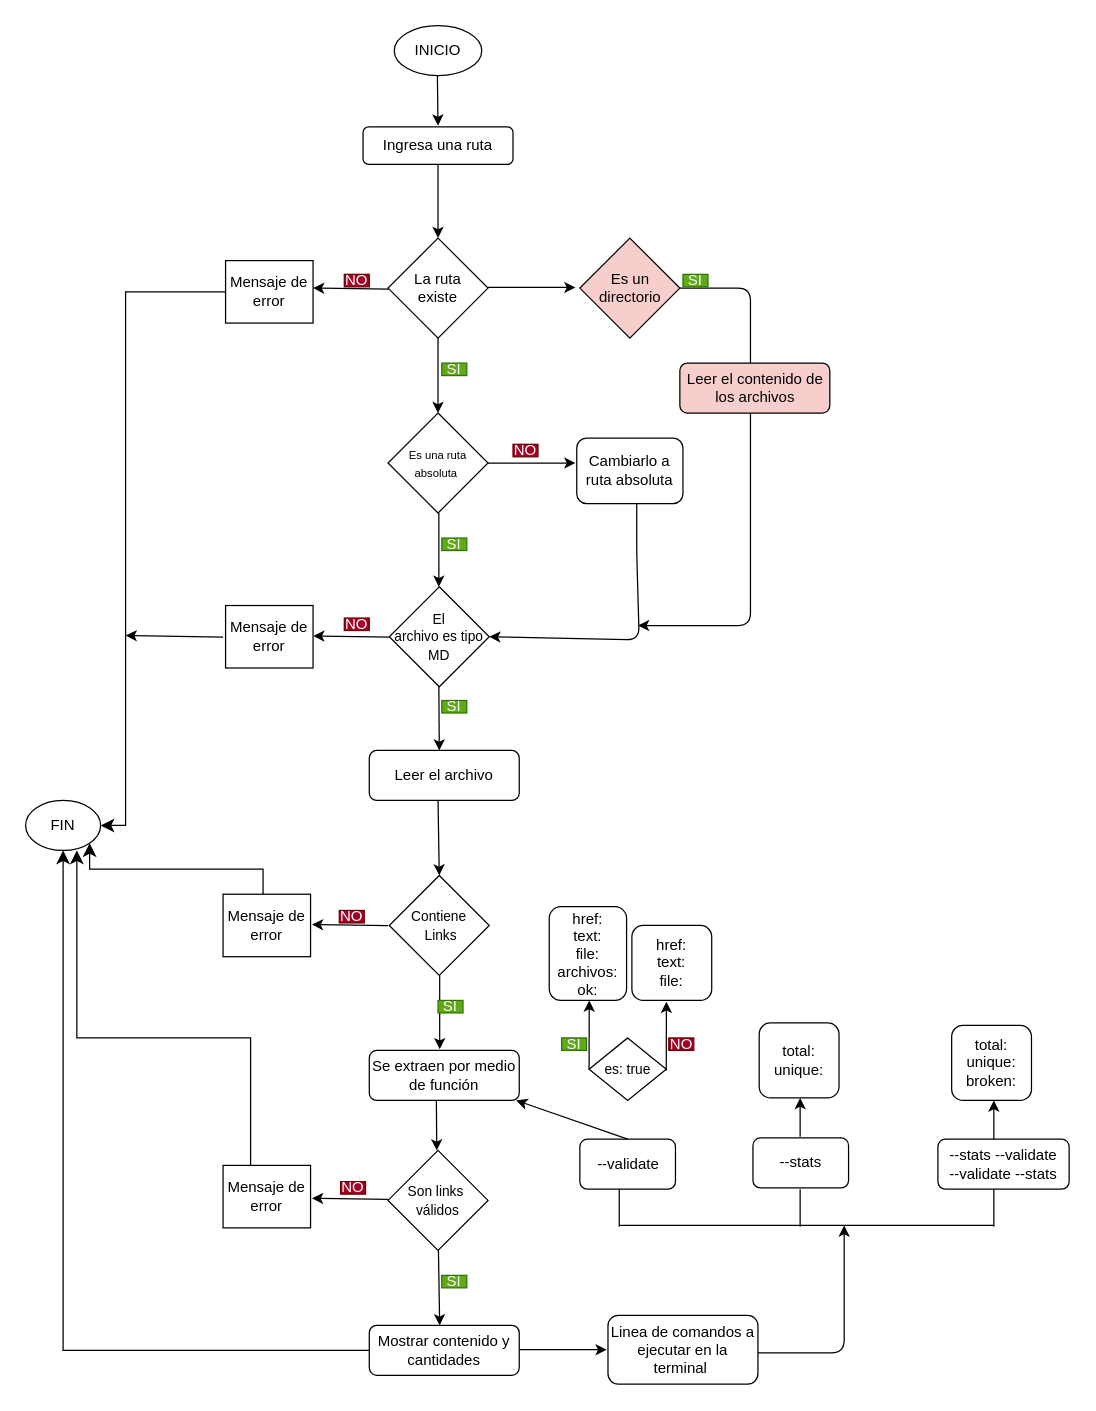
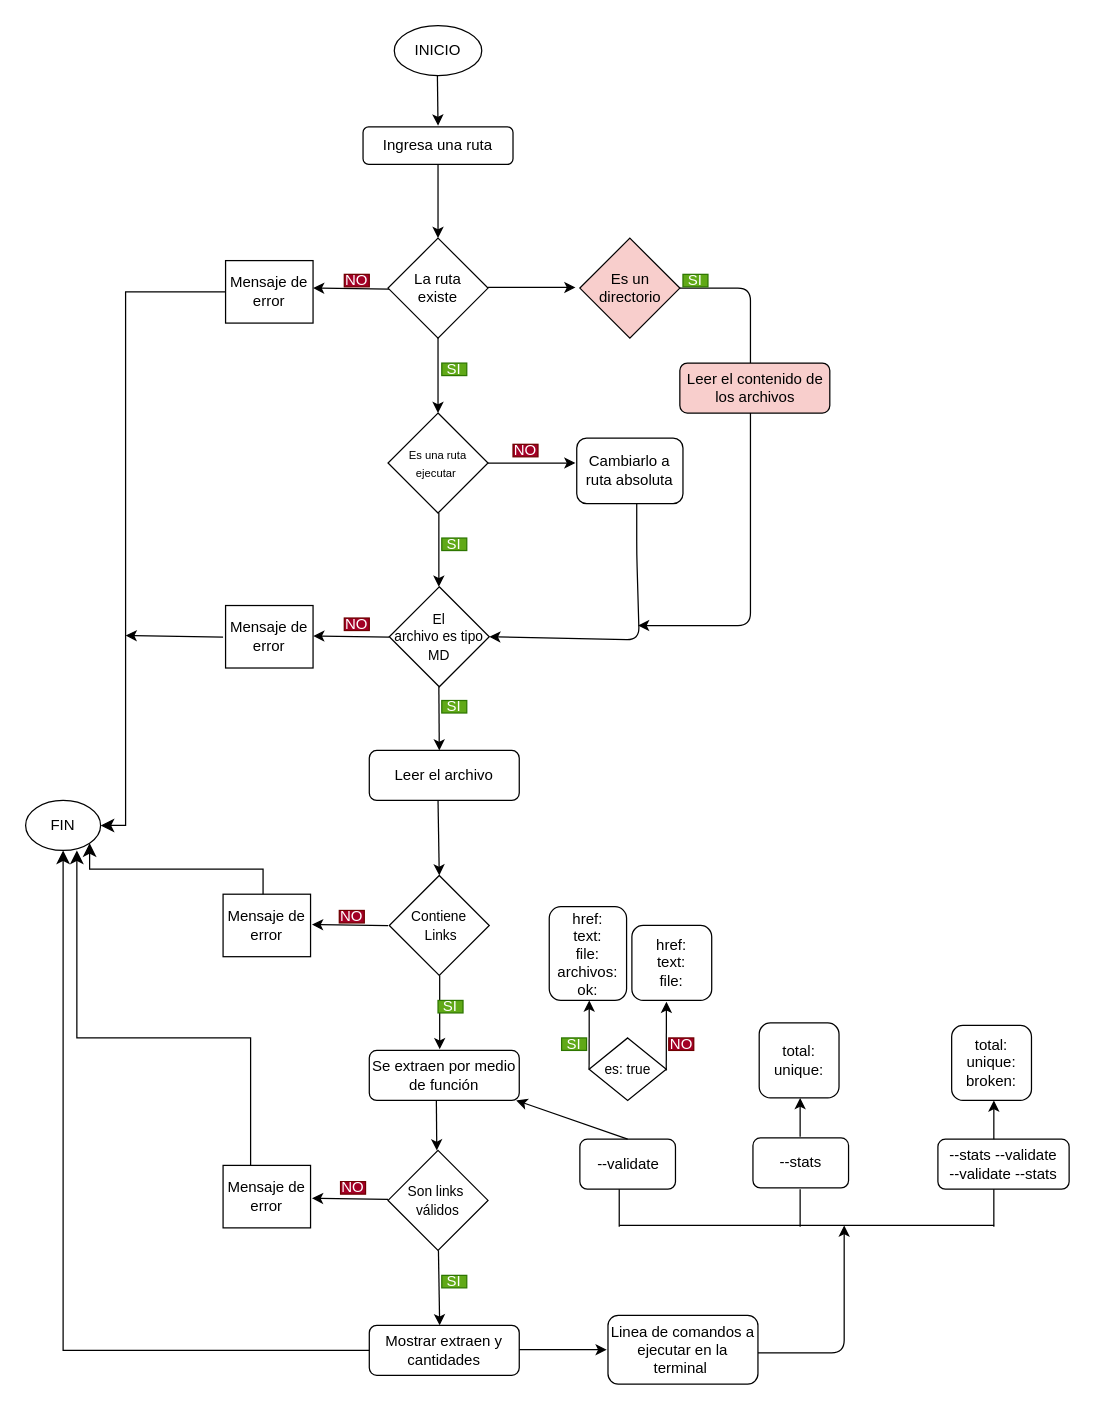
node "Es una ruta absoluta": label "Es una ruta absoluta" -> "Es una ruta ejecutar"
node "Mostrar contenido y cantidades": label "Mostrar contenido y cantidades" -> "Mostrar extraen y cantidades"
